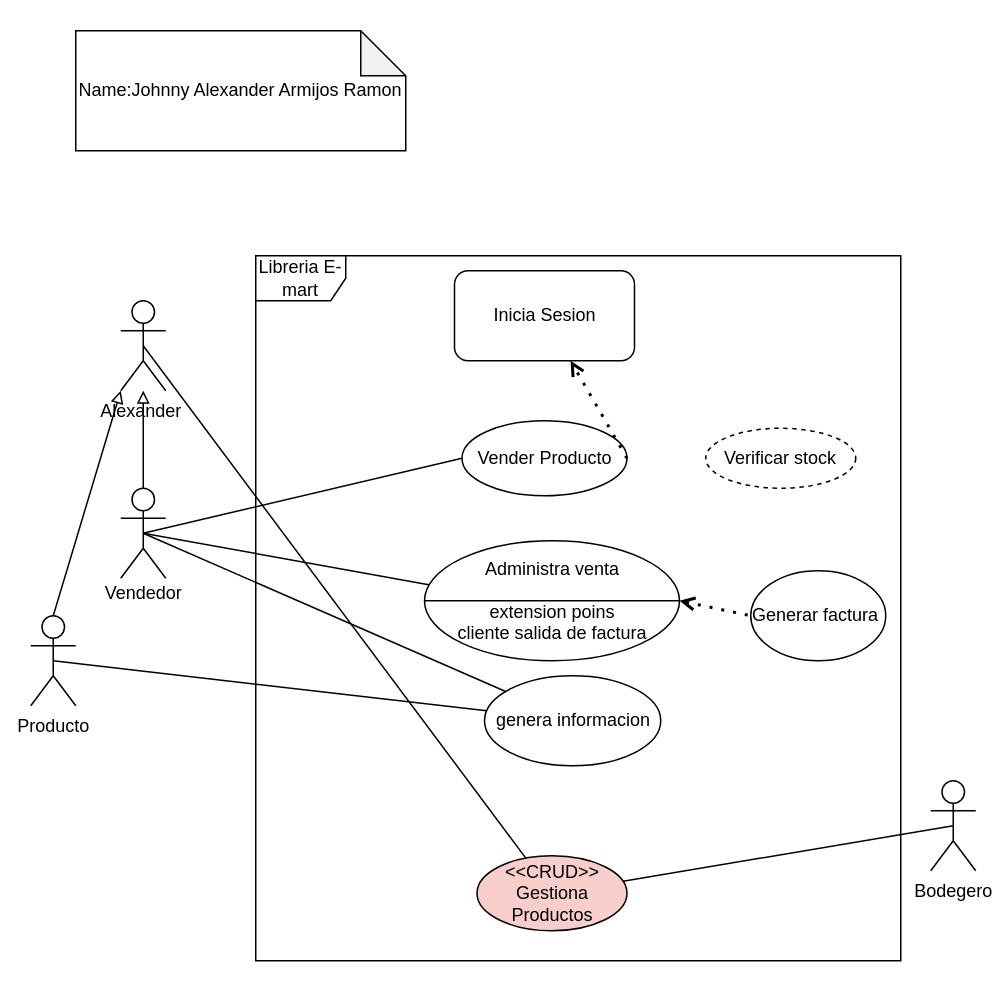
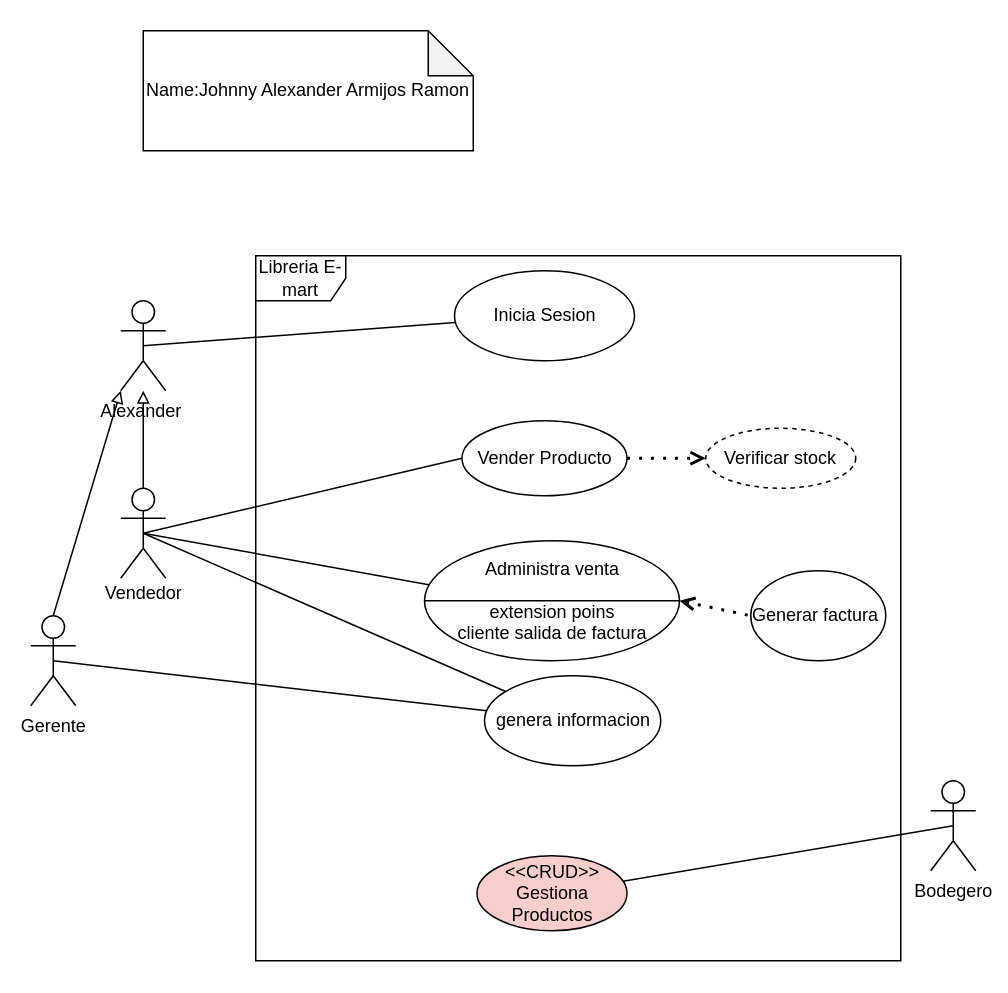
node "Name:Johnny Alexander Armijos Ramon": moved (241, 91) -> (308, 91)
node "Inicia Sesion": shape rounded rectangle -> ellipse
edge "Vender Producto" -> "Inicia Sesion": now "Vender Producto" -> "Verificar stock"
node "Producto": label "Producto" -> "Gerente"
edge "Alexander" -- "<<CRUD>> Gestiona Productos": now "Alexander" -- "Inicia Sesion"
